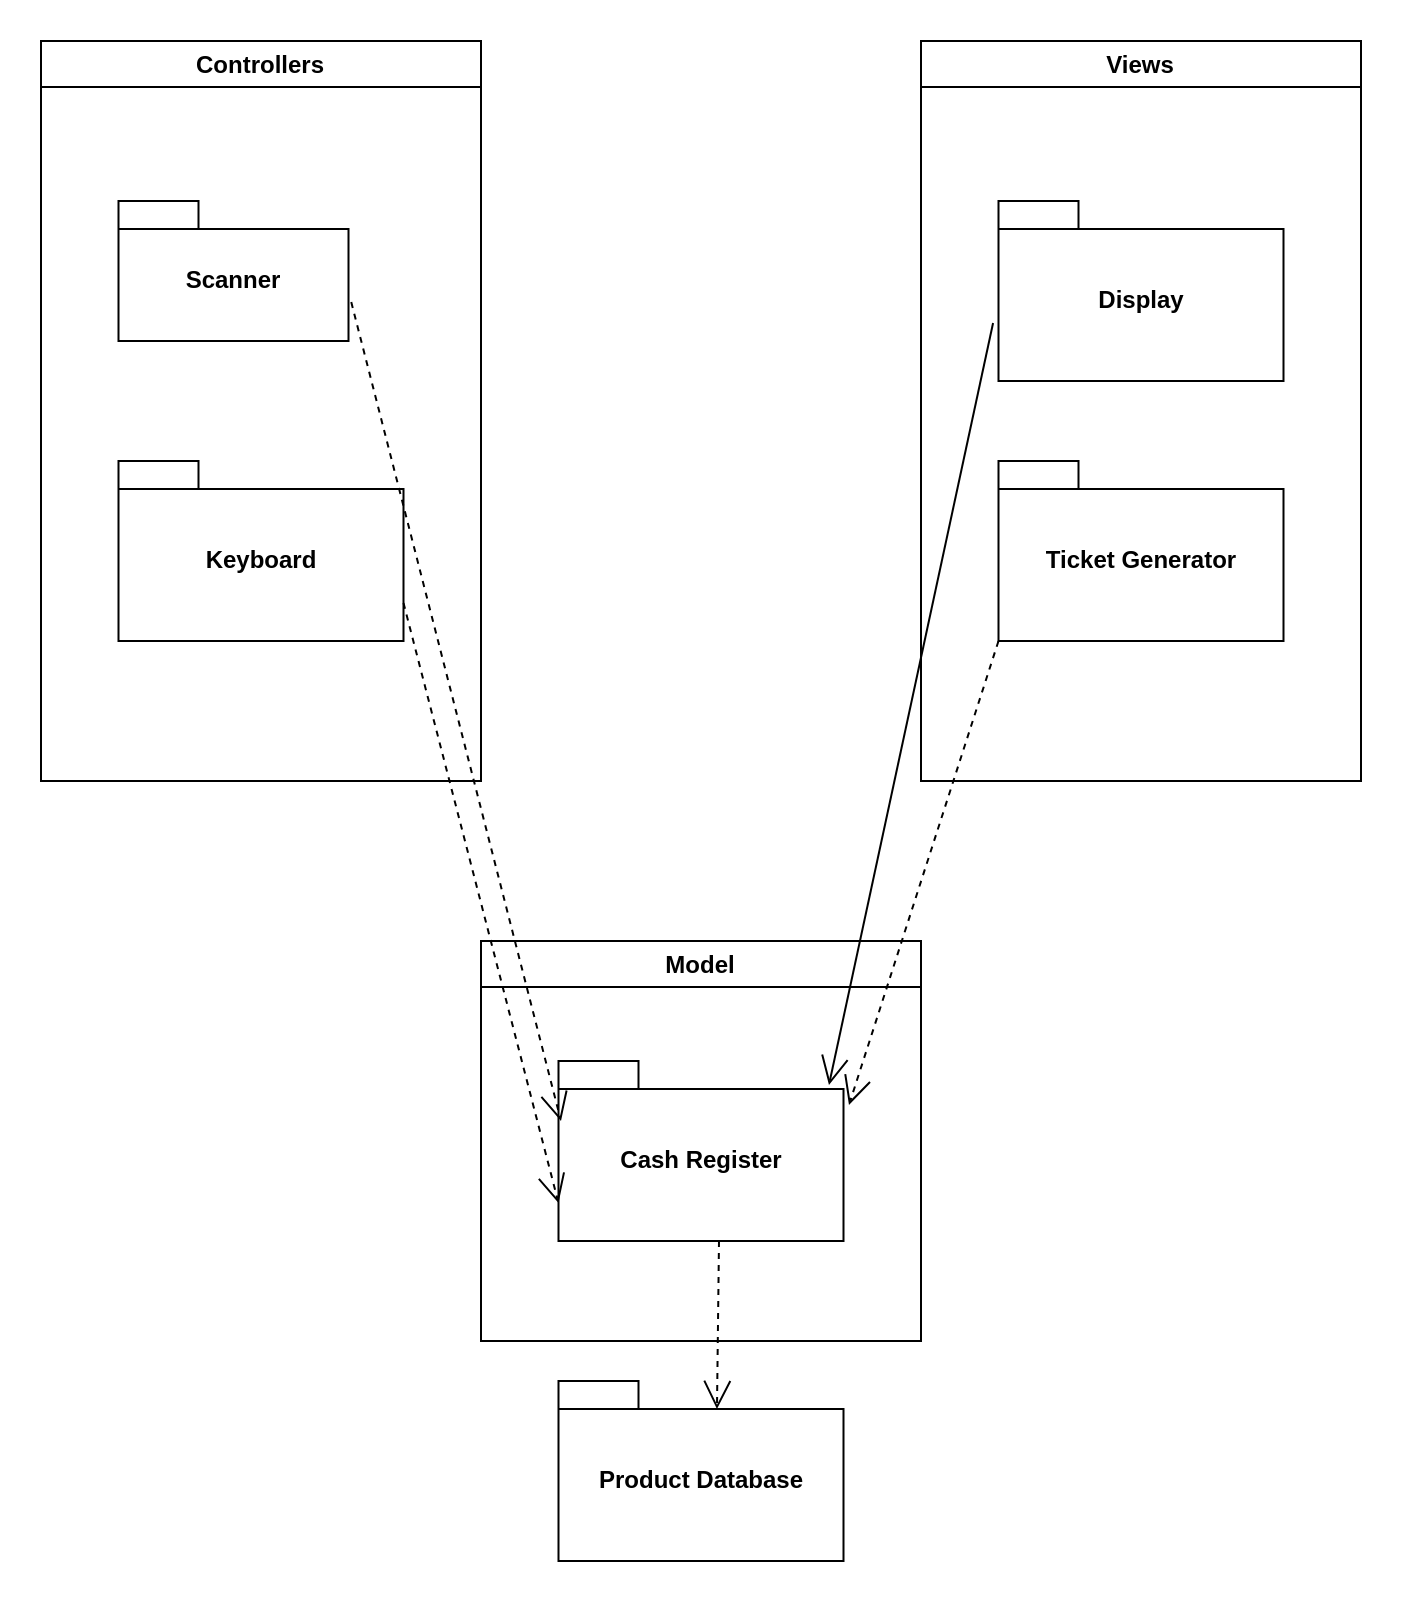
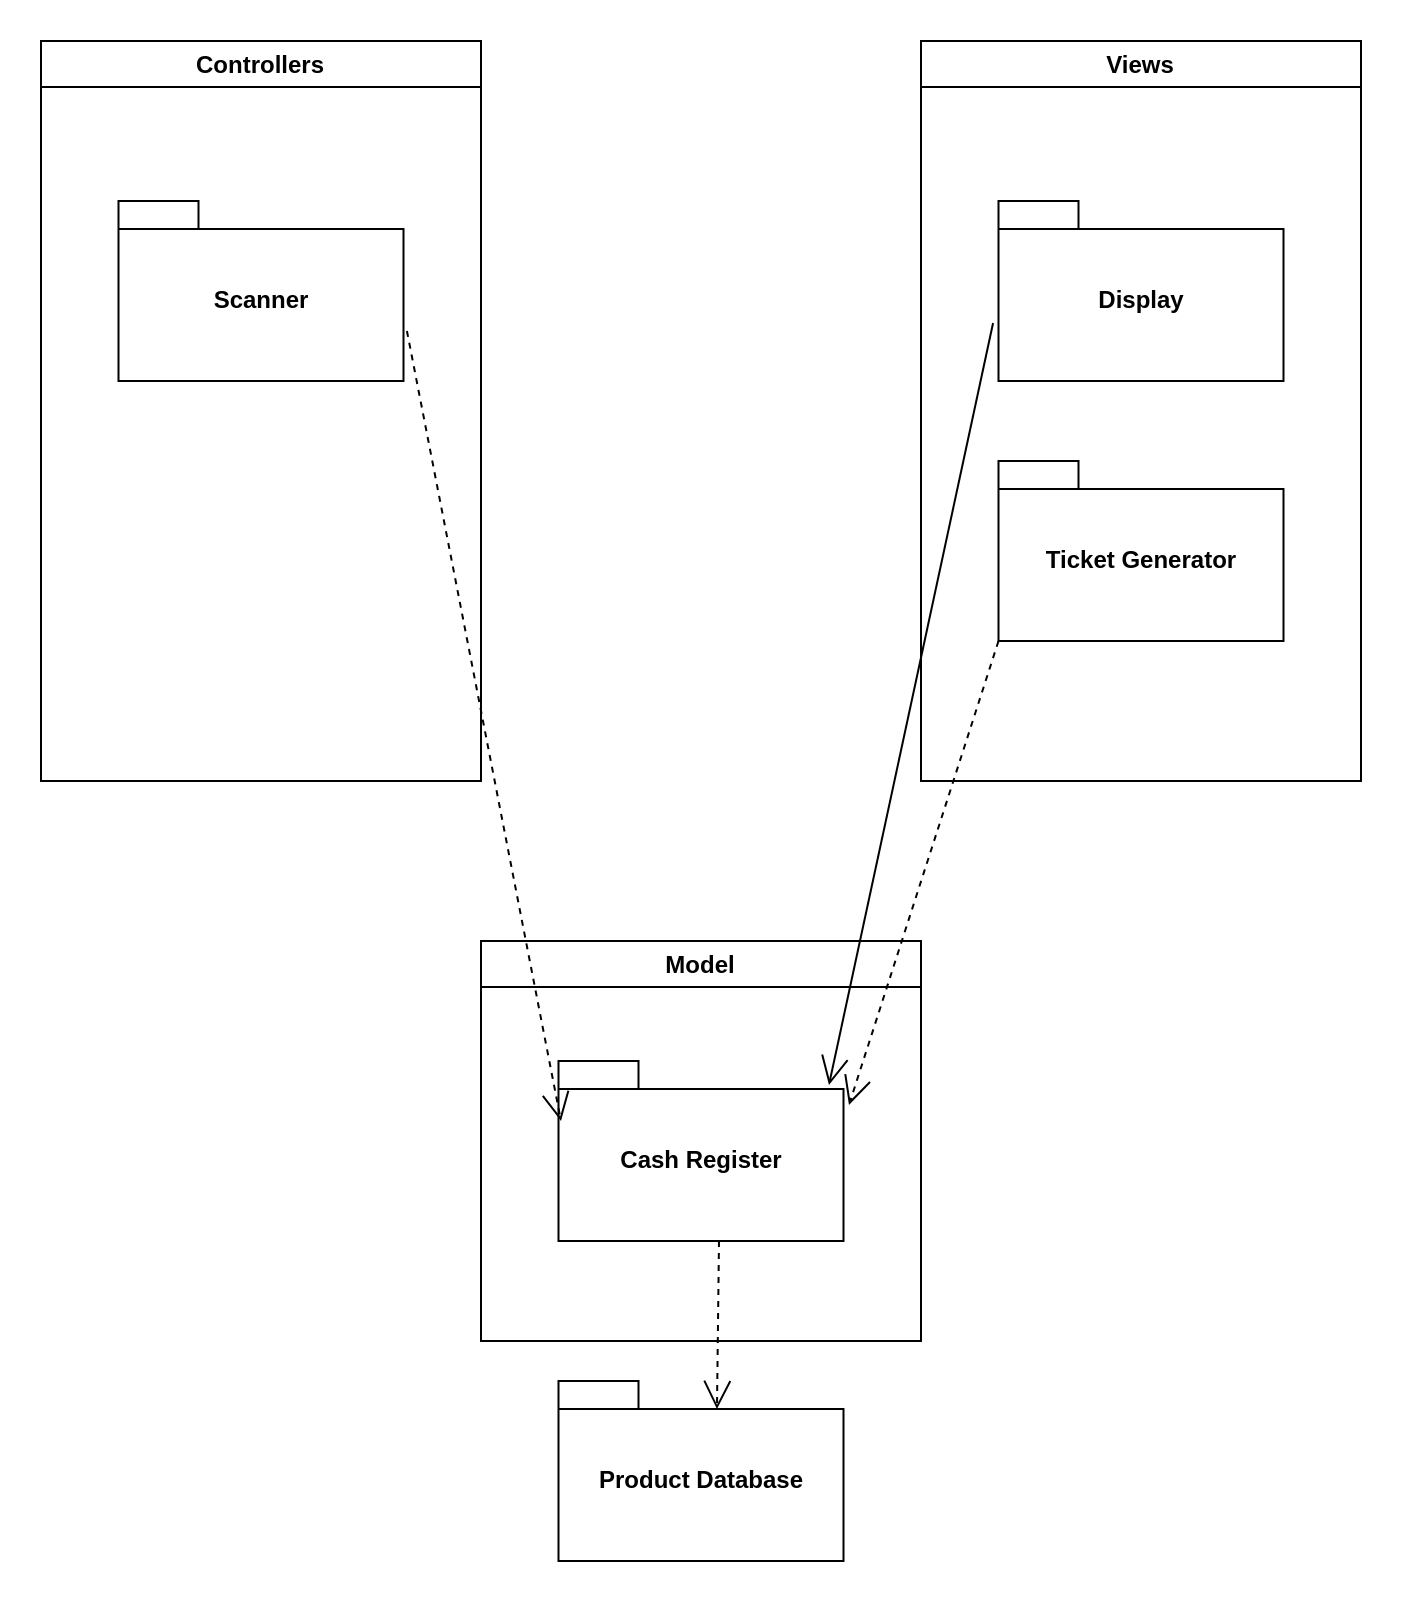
node "Scanner": size 230x140 -> 285x180
node "Keyboard": removed
edge "Keyboard" -> "Cash Register": removed
